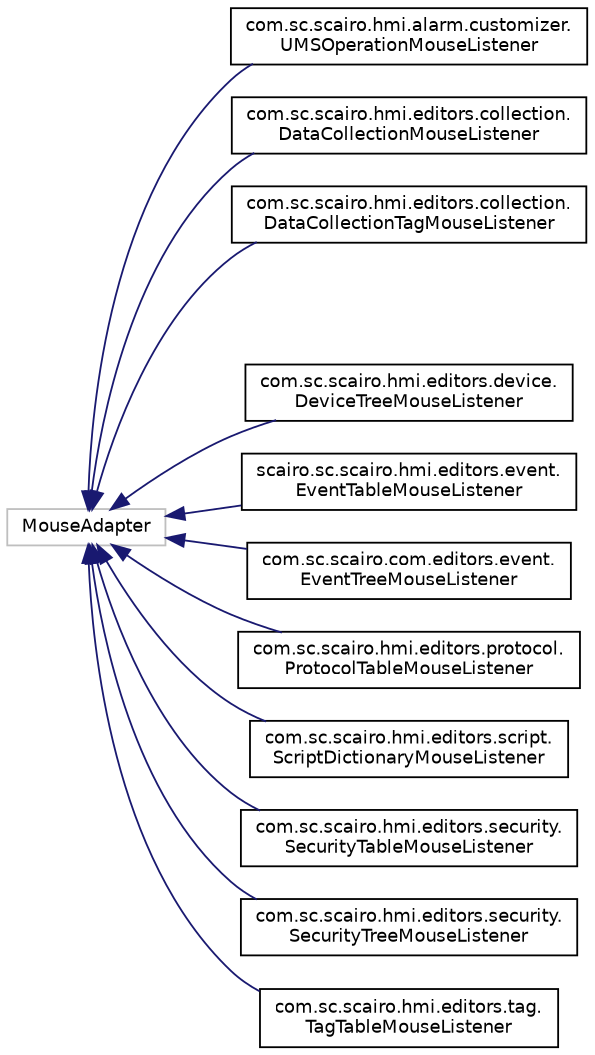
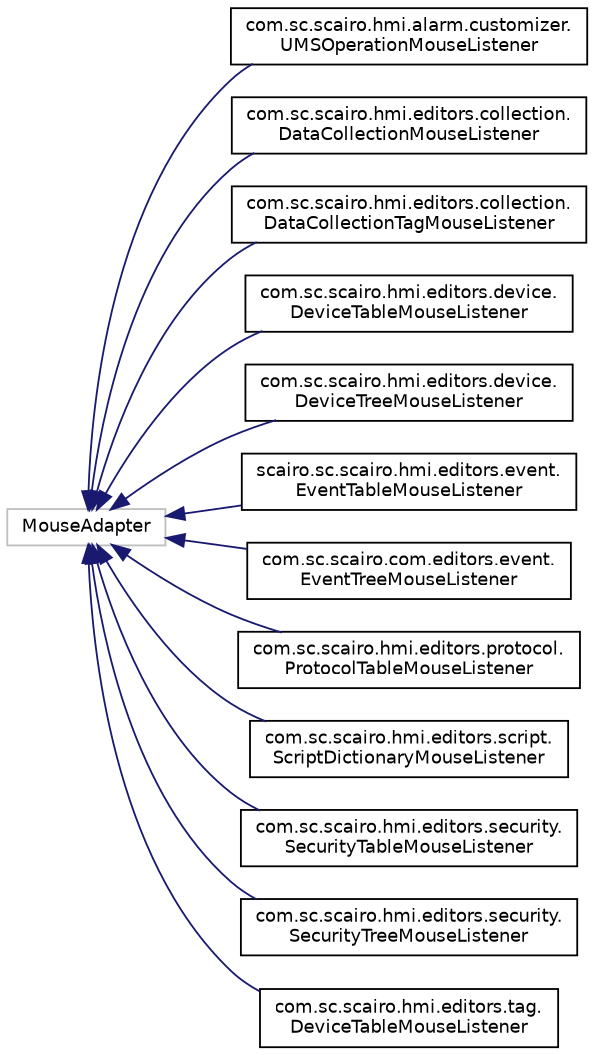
node "com.sc.scairo.hmi.editors.device. DeviceTableMouseListener": added
node "com.sc.scairo.hmi.editors.tag. TagTableMouseListener": label "com.sc.scairo.hmi.editors.tag. TagTableMouseListener" -> "com.sc.scairo.hmi.editors.tag. DeviceTableMouseListener"
